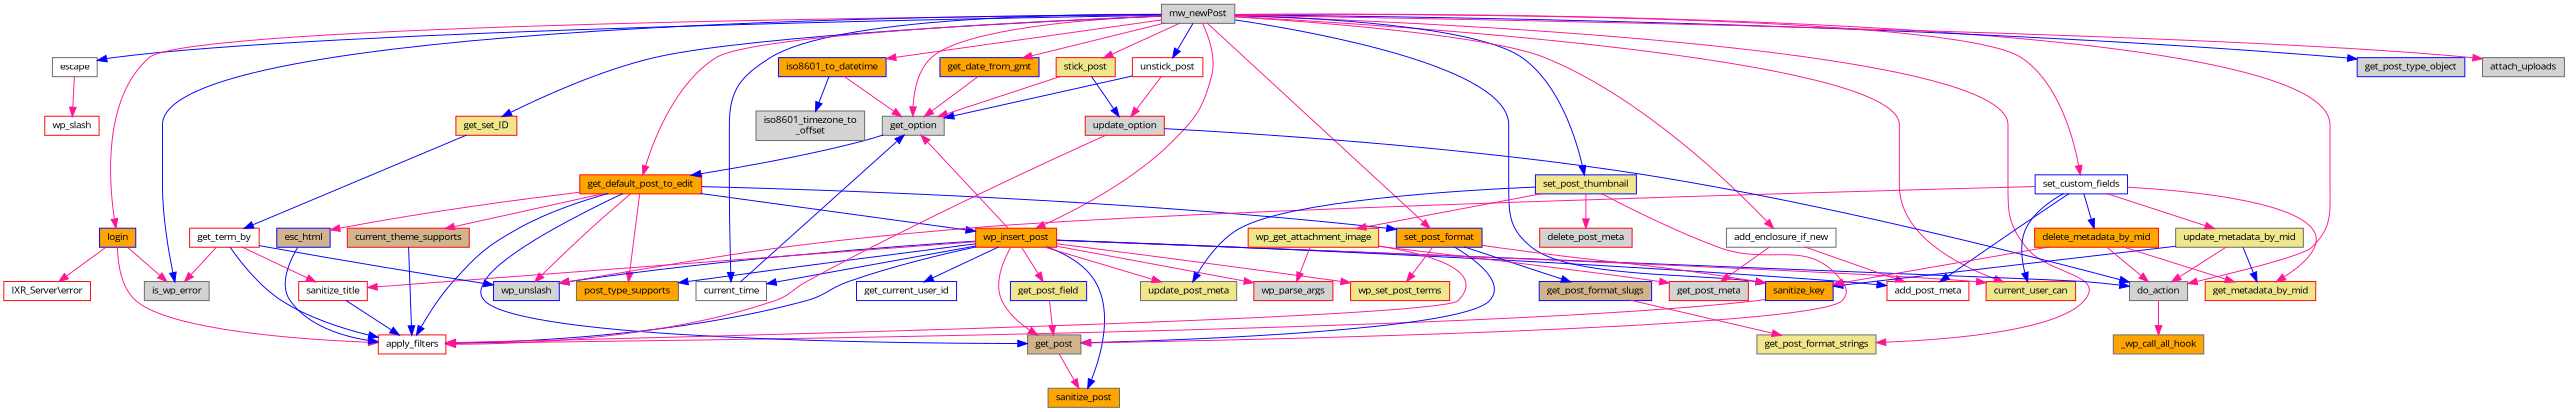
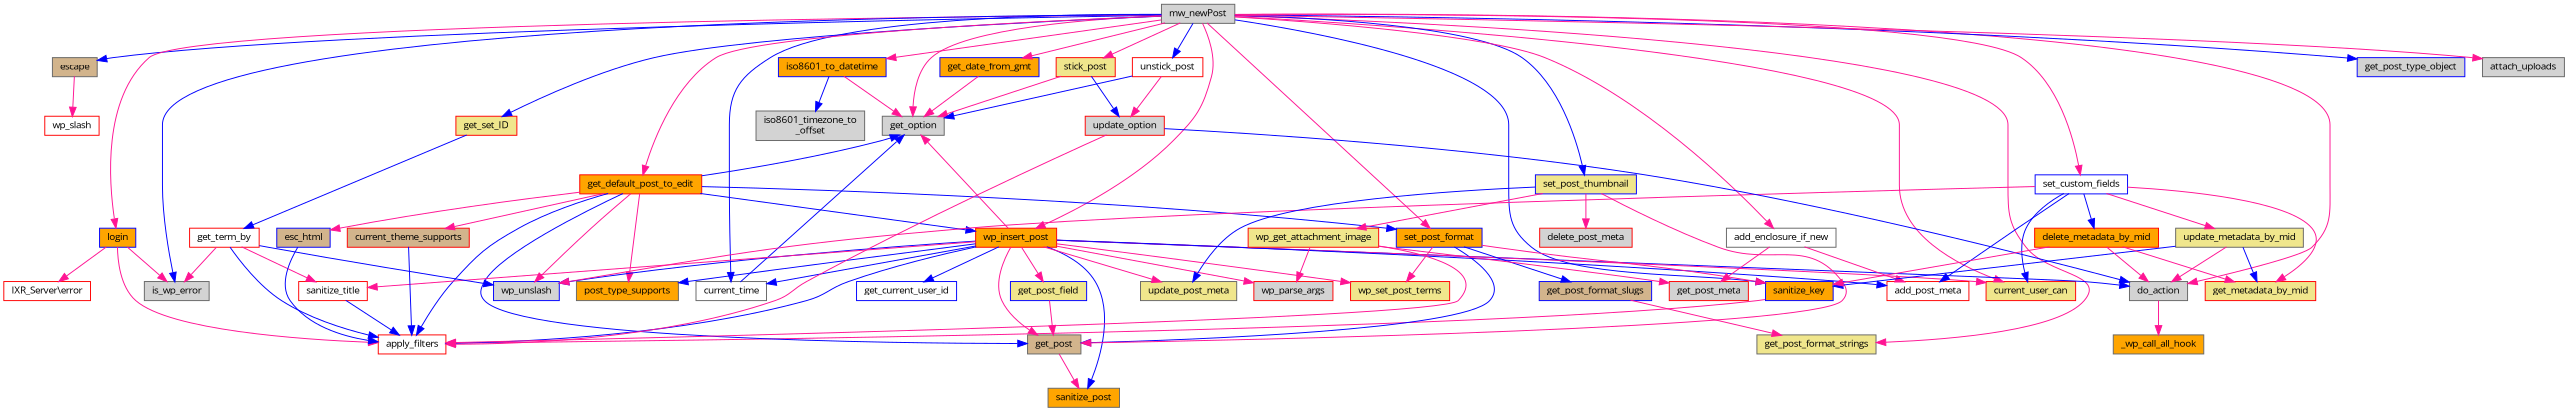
node "escape": fillcolor white -> tan
edge "get_option" -> "get_default_post_to_edit": reversed
